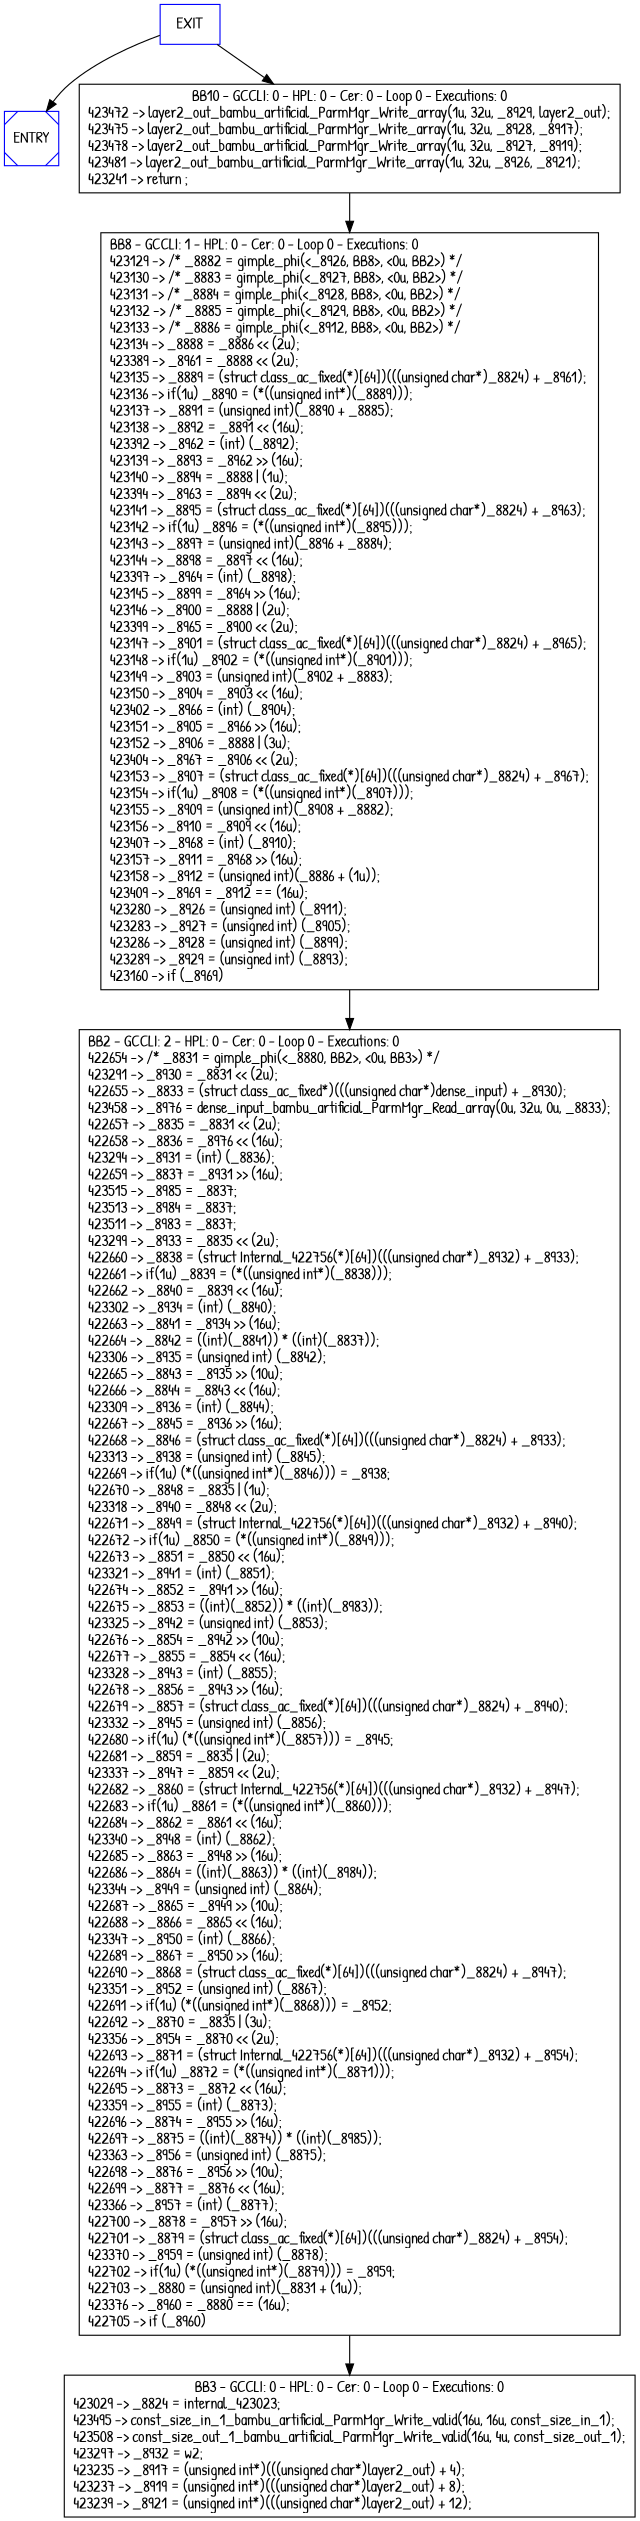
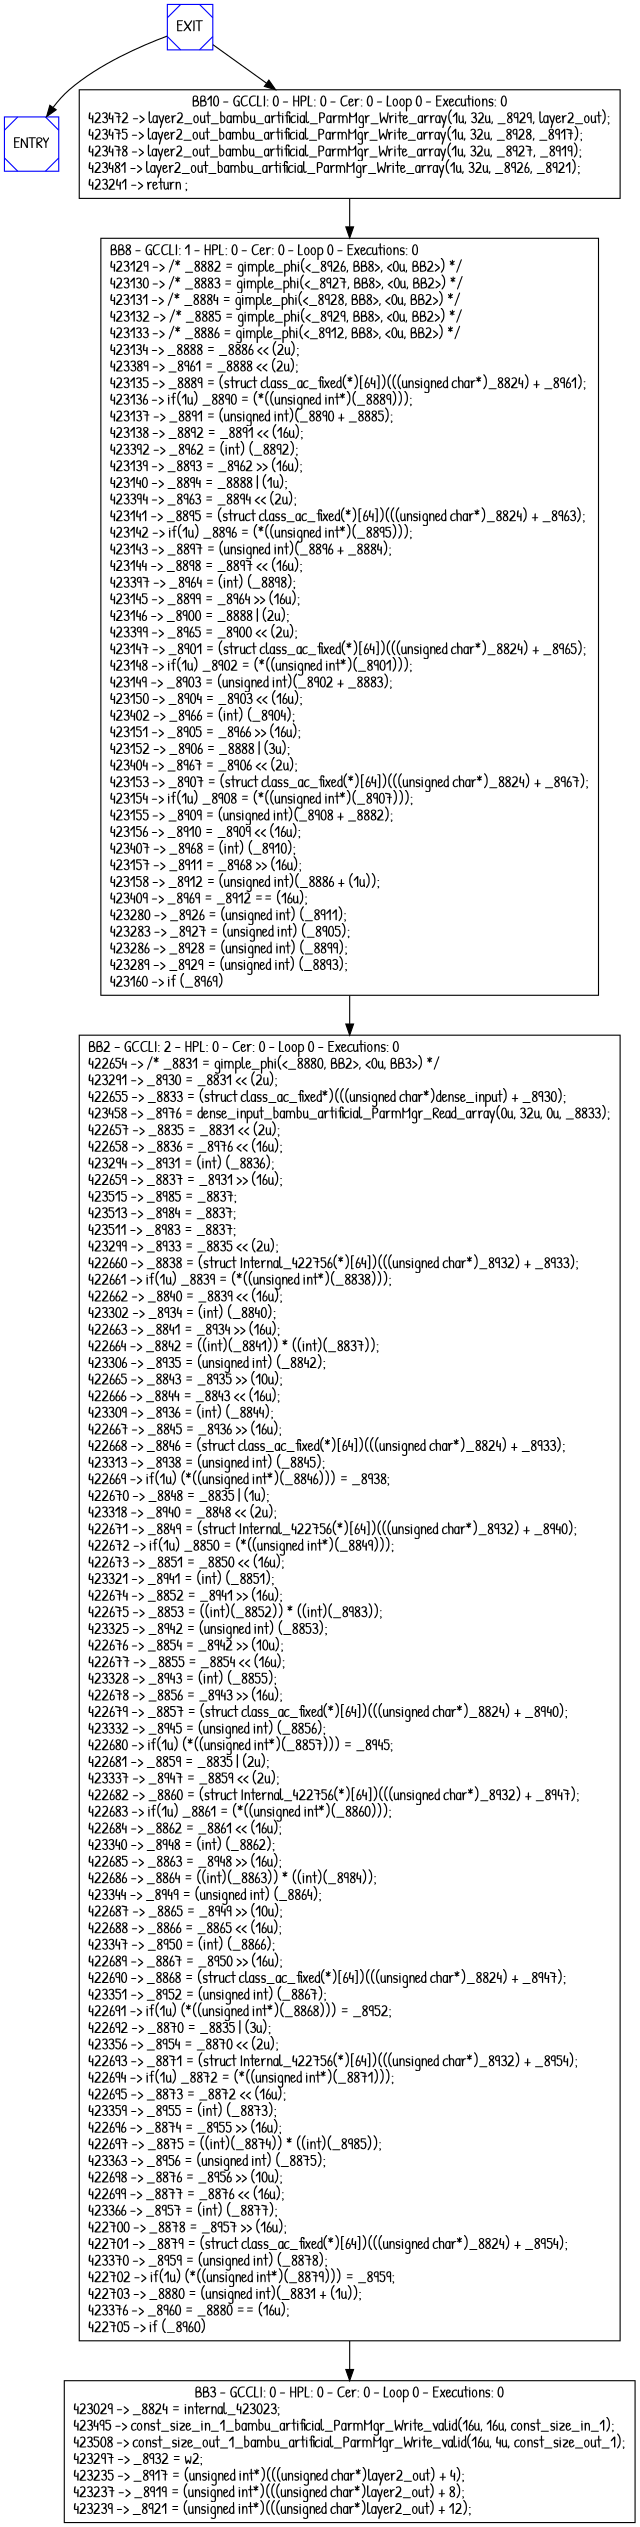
node "EXIT": shape box -> Msquare
